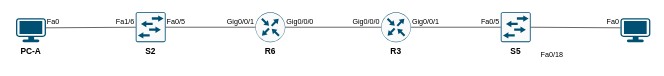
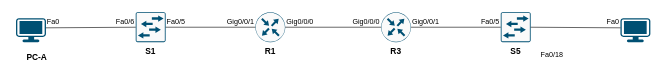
node "Fa1/6": label "Fa1/6" -> "Fa0/6"
node "PC-A": moved (30, 51) -> (36, 57)
node "S2": label "S2" -> "S1"
node "R6": label "R6" -> "R1"
